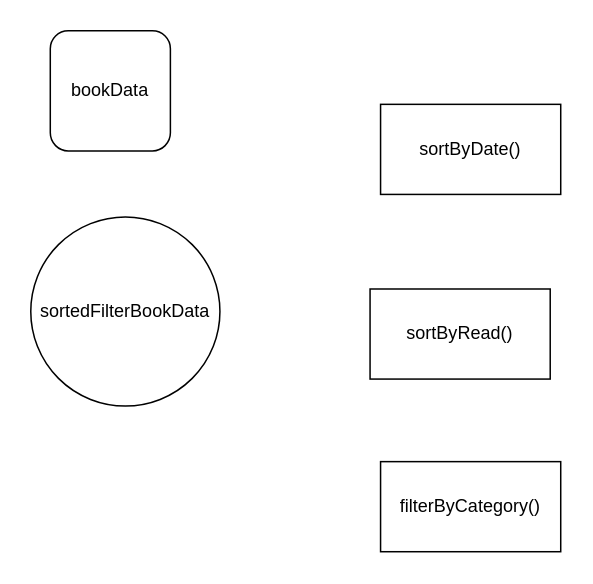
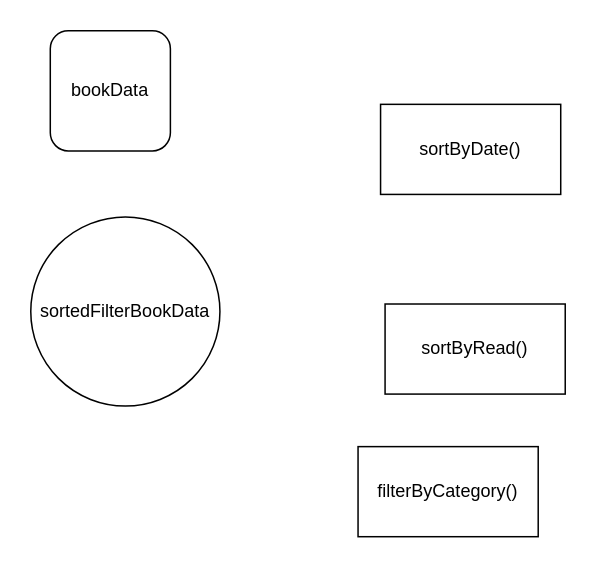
node "sortByRead()": moved (460, 334) -> (475, 349)
node "filterByCategory()": moved (470, 506) -> (448, 491)
